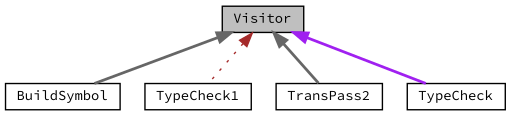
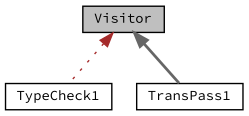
node "BuildSymbol": removed
node "TransPass2": label "TransPass2" -> "TransPass1"
node "TypeCheck": removed
